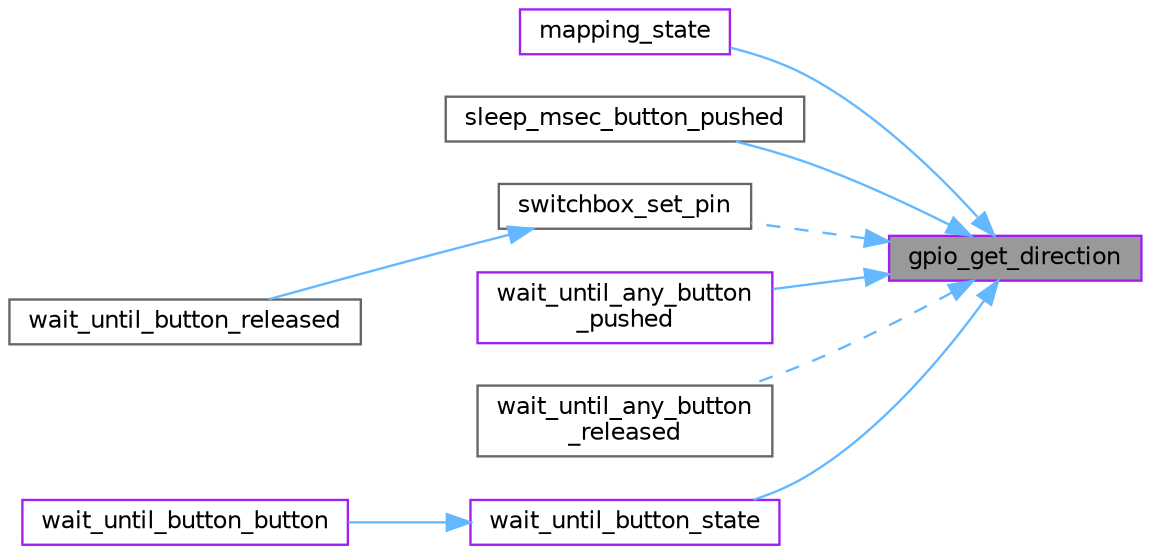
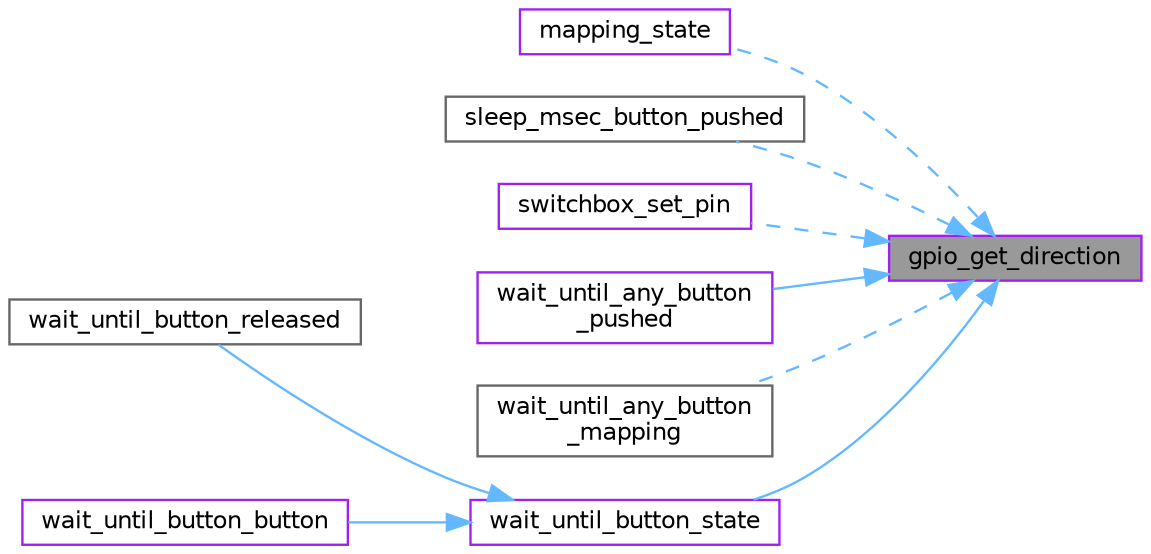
edge "mapping_state" -> "gpio_get_direction": style solid -> dashed
edge "sleep_msec_button_pushed" -> "gpio_get_direction": style solid -> dashed
node "switchbox_set_pin": color gray40 -> purple
edge "wait_until_button_released" -> "switchbox_set_pin": now "wait_until_button_released" -> "wait_until_button_state"
node "wait_until_any_button _released": label "wait_until_any_button _released" -> "wait_until_any_button _mapping"
